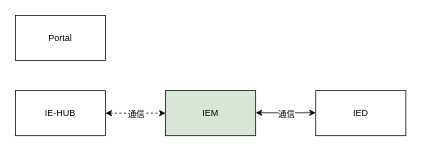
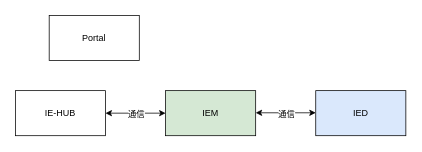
node "Portal": moved (60, 38) -> (94, 38)
edge "IE-HUB" -- "IEM": style dashed -> solid
node "IED": fillcolor #ffffff -> #dae8fc
